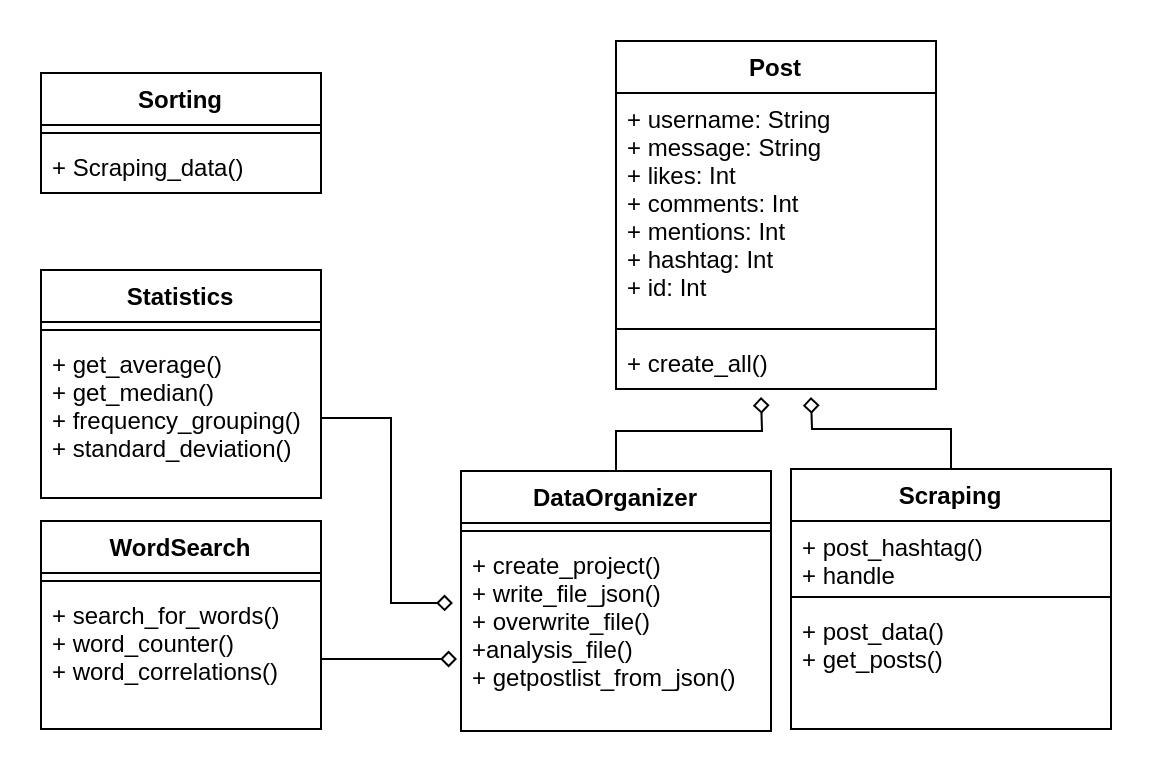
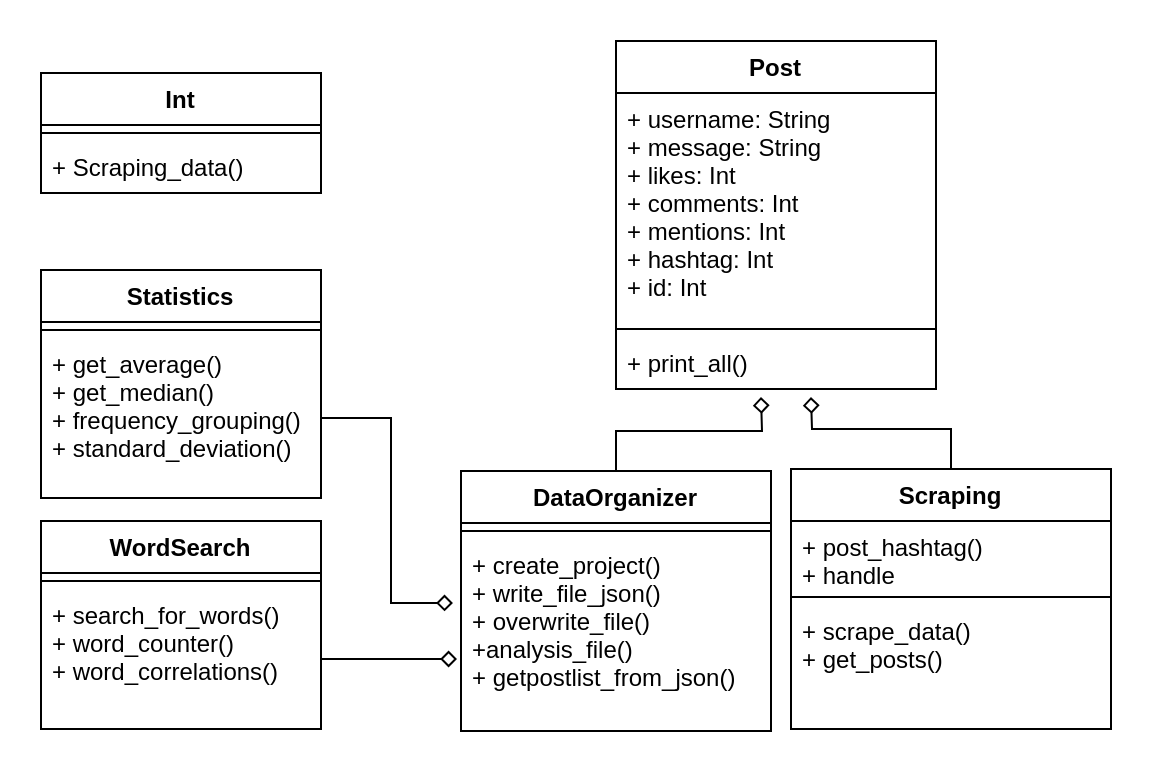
node "Sorting": label "Sorting" -> "Int"
node "+ create_all()": label "+ create_all()" -> "+ print_all()"
node "+ post_data() + get_posts()": label "+ post_data() + get_posts()" -> "+ scrape_data() + get_posts()"
